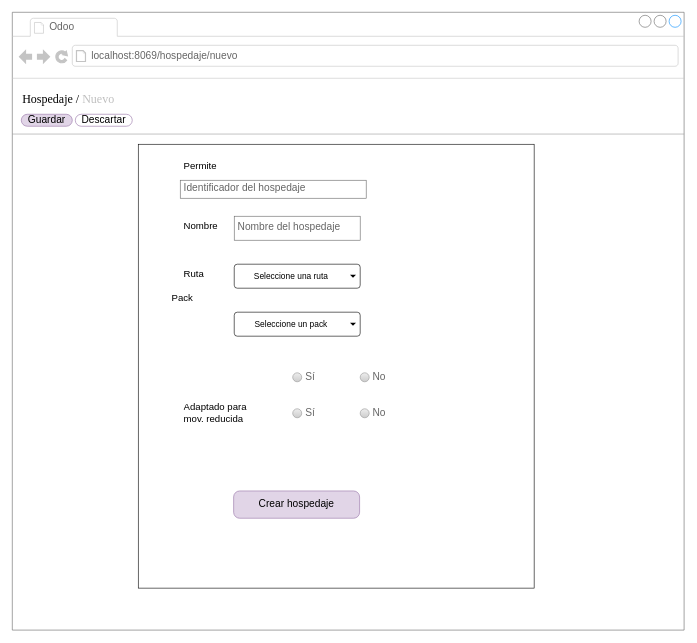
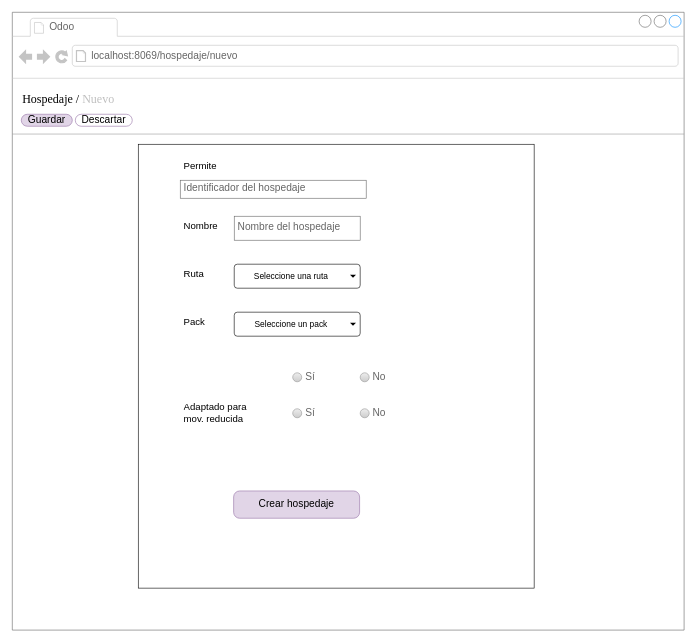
node "Pack": moved (195, 296) -> (207, 320)
